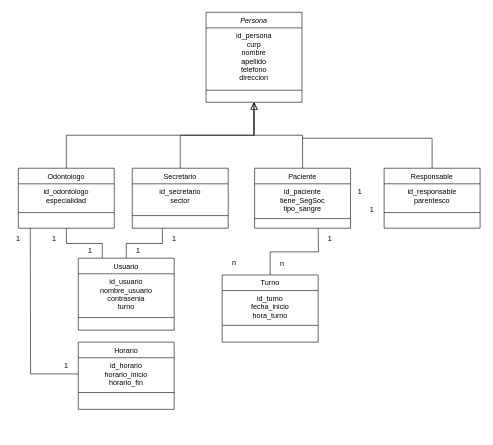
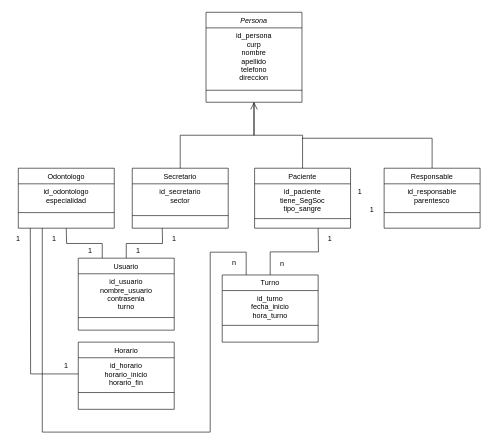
edge "Odontologo" -> "Persona": removed
edge "Odontologo" -- "Turno": added
